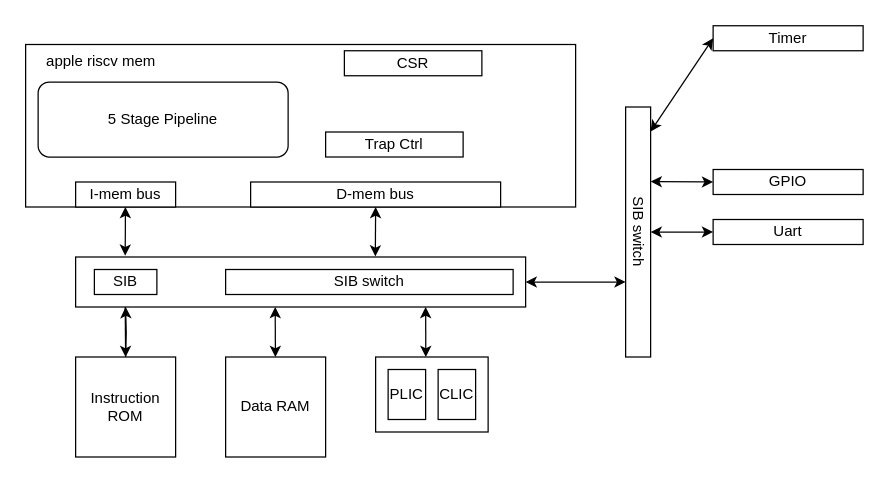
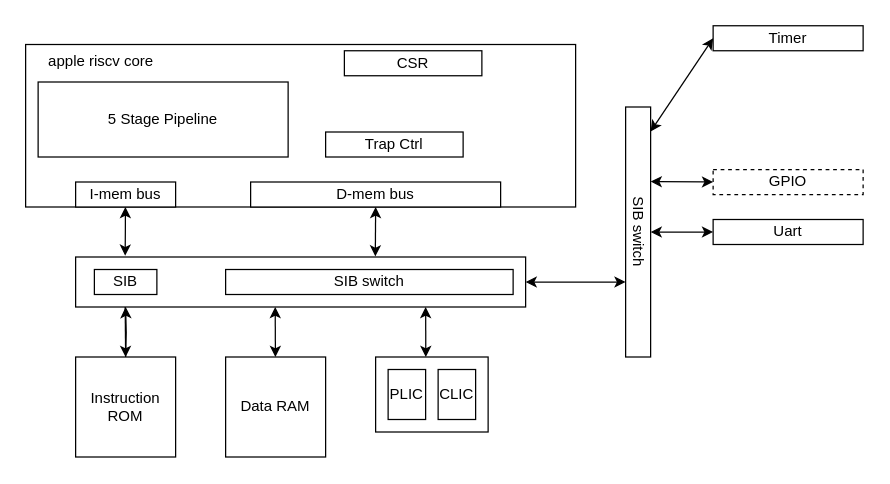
node "apple riscv mem": label "apple riscv mem" -> "apple riscv core"
node "5 Stage Pipeline": shape rounded rectangle -> rectangle
node "GPIO": style solid -> dashed
